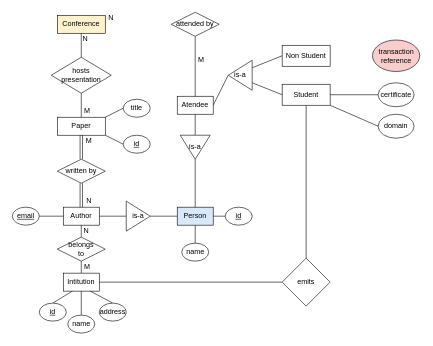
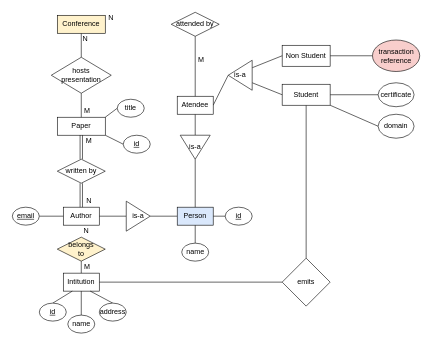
edge "Non Student" -- "transaction reference": added
node "title": moved (137, 108) -> (131, 108)
edge "Author" -- "belongs to": removed
node "belongs to": fillcolor #ffffff -> #fff2cc
